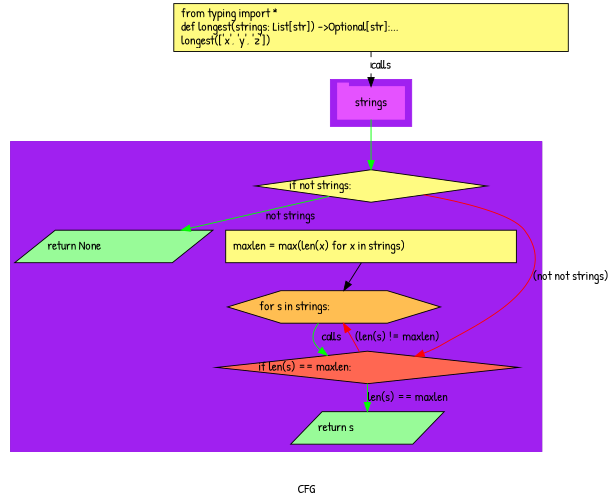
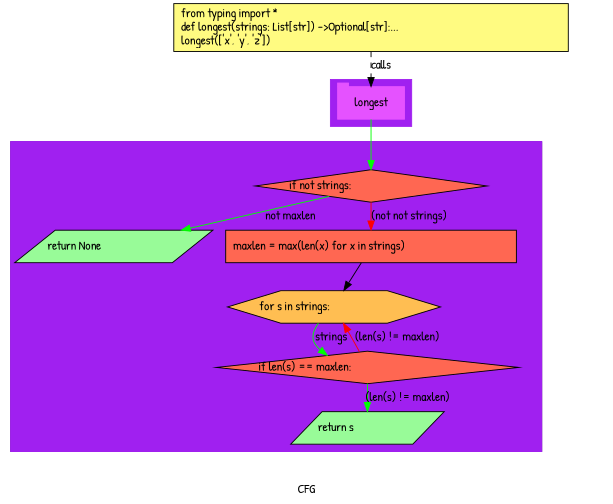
node "strings": label "strings" -> "longest"
node "if not strings:": fillcolor #fffb81 -> #ff6752
edge "if not strings:" -> "return None": label "not strings" -> "not maxlen"
node "maxlen = max(len(x) for x in strings)": fillcolor #fffb81 -> #ff6752
edge "if not strings:" -> "if len(s) == maxlen:": now "if not strings:" -> "maxlen = max(len(x) for x in strings)"
edge "for s in strings:" -> "if len(s) == maxlen:": label "calls" -> "strings"
edge "if len(s) == maxlen:" -> "return s": label "len(s) == maxlen" -> "(len(s) != maxlen)"
